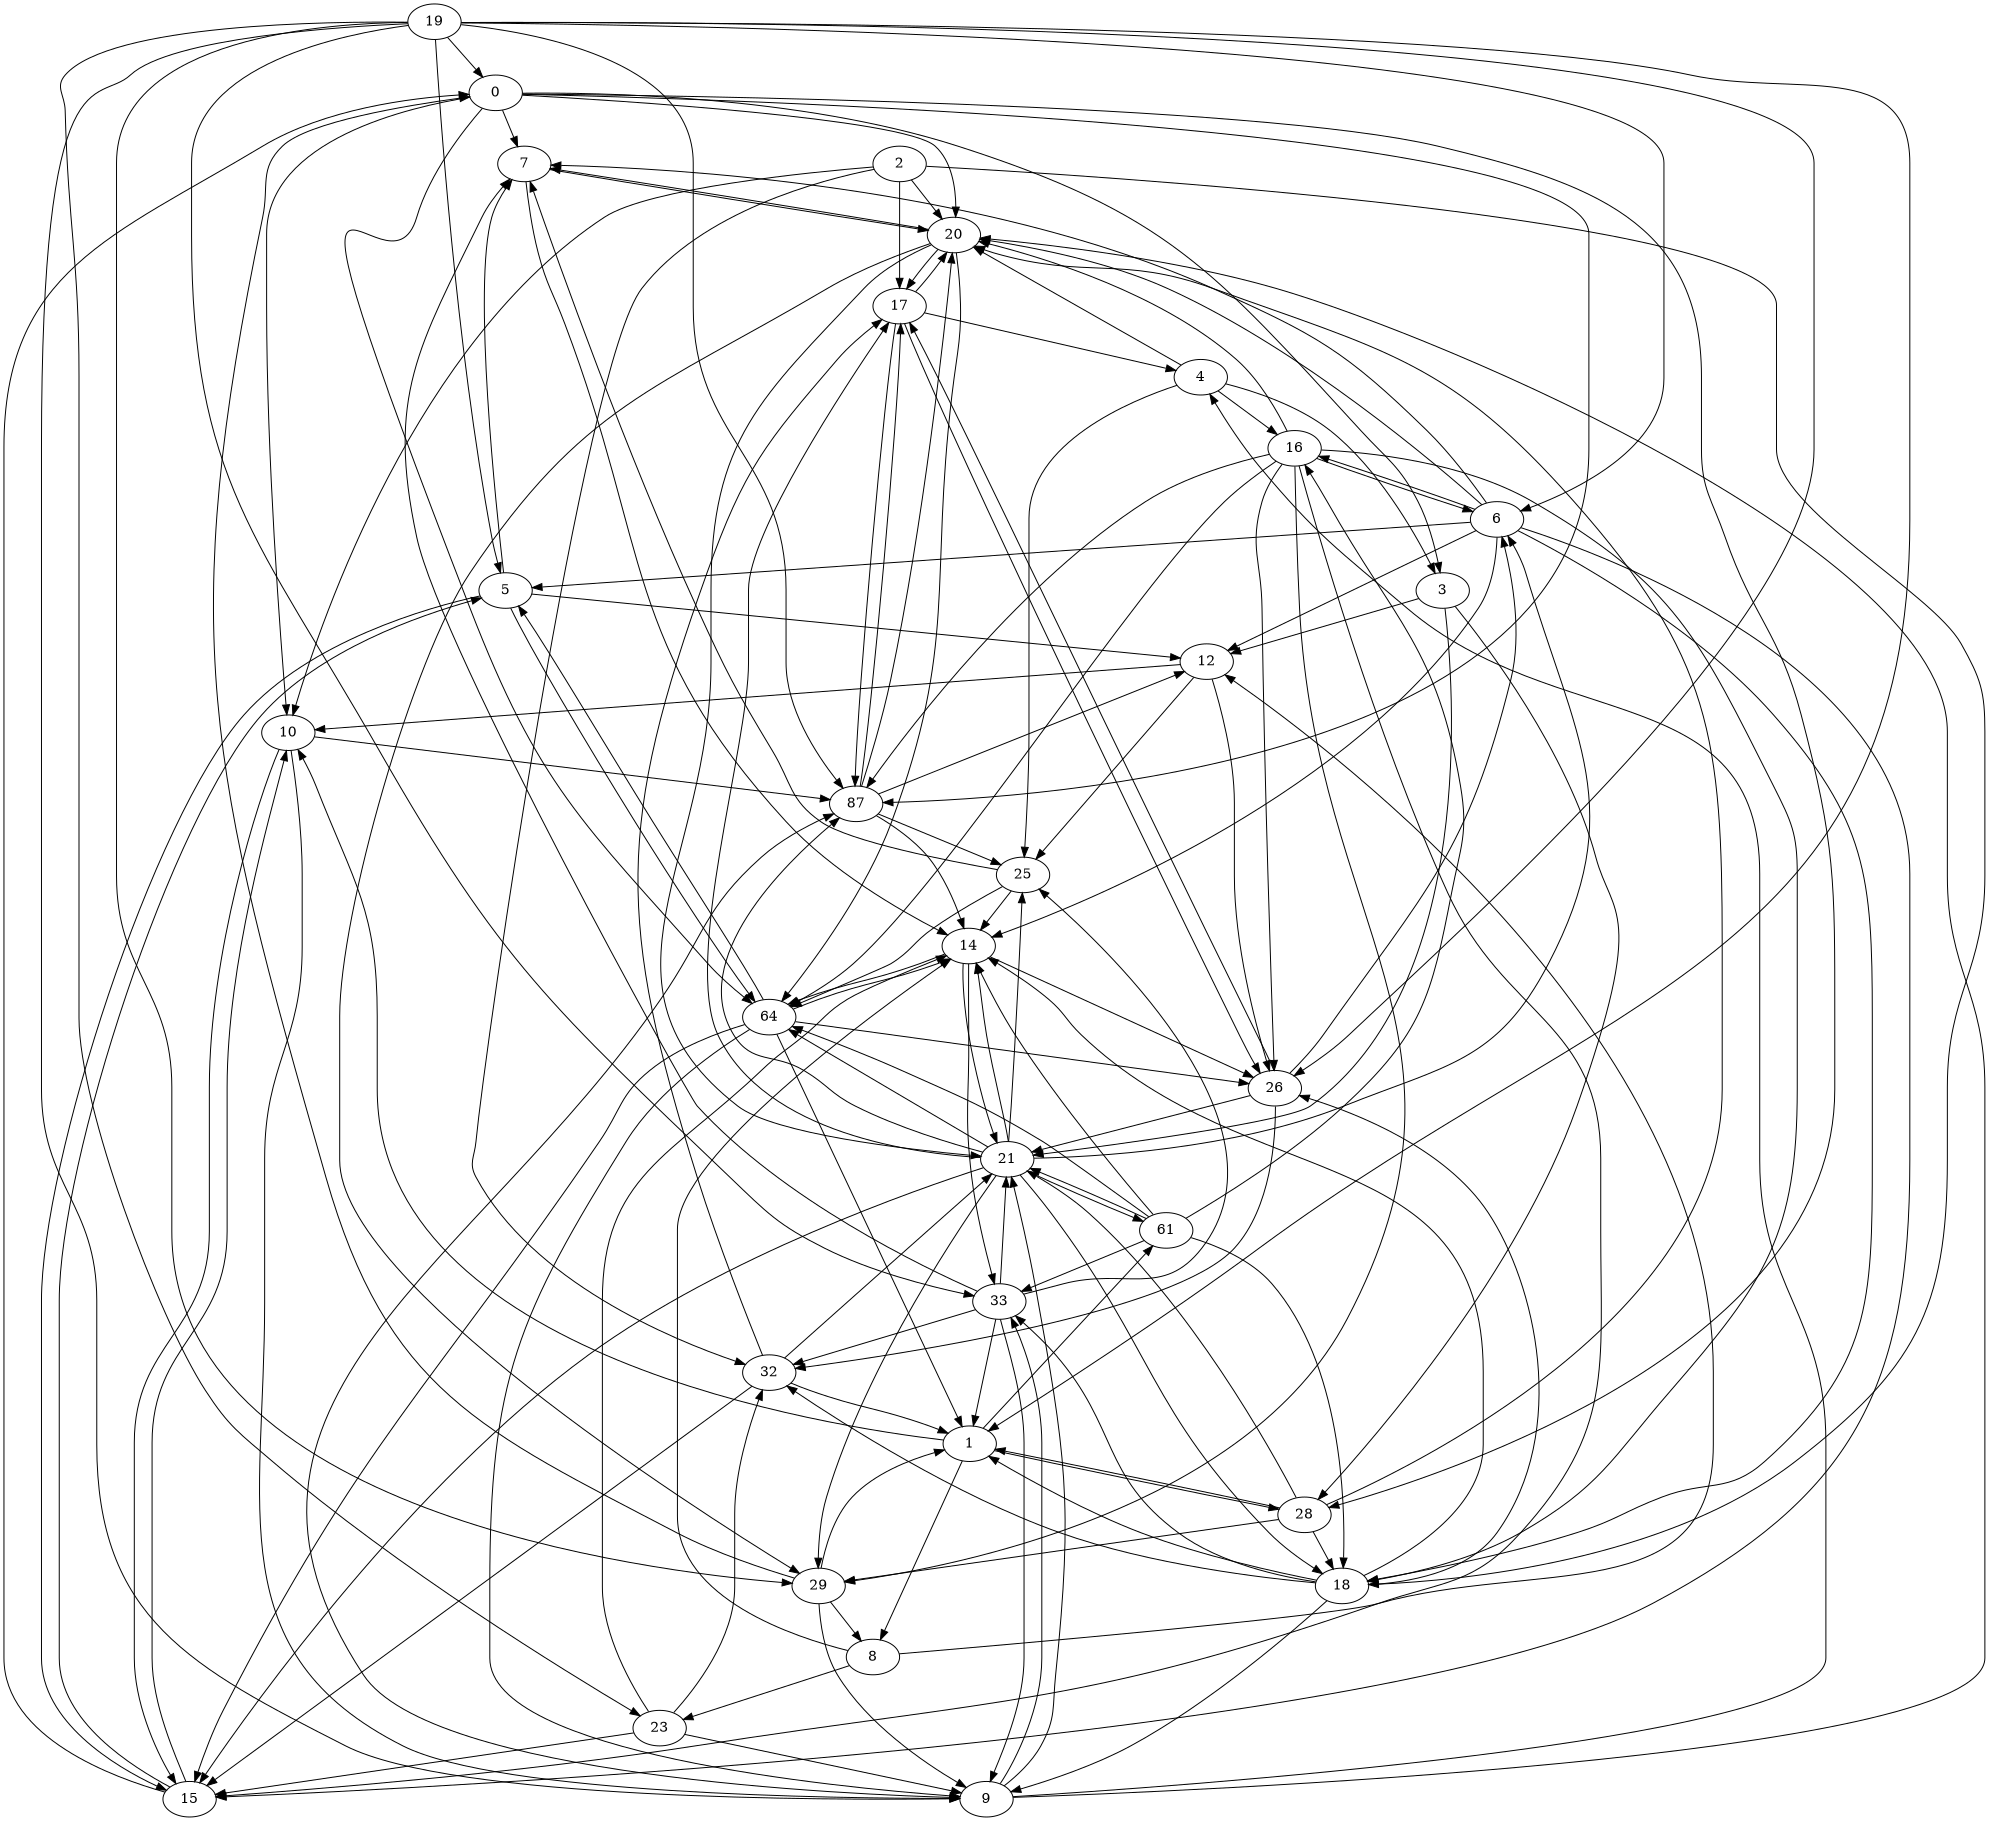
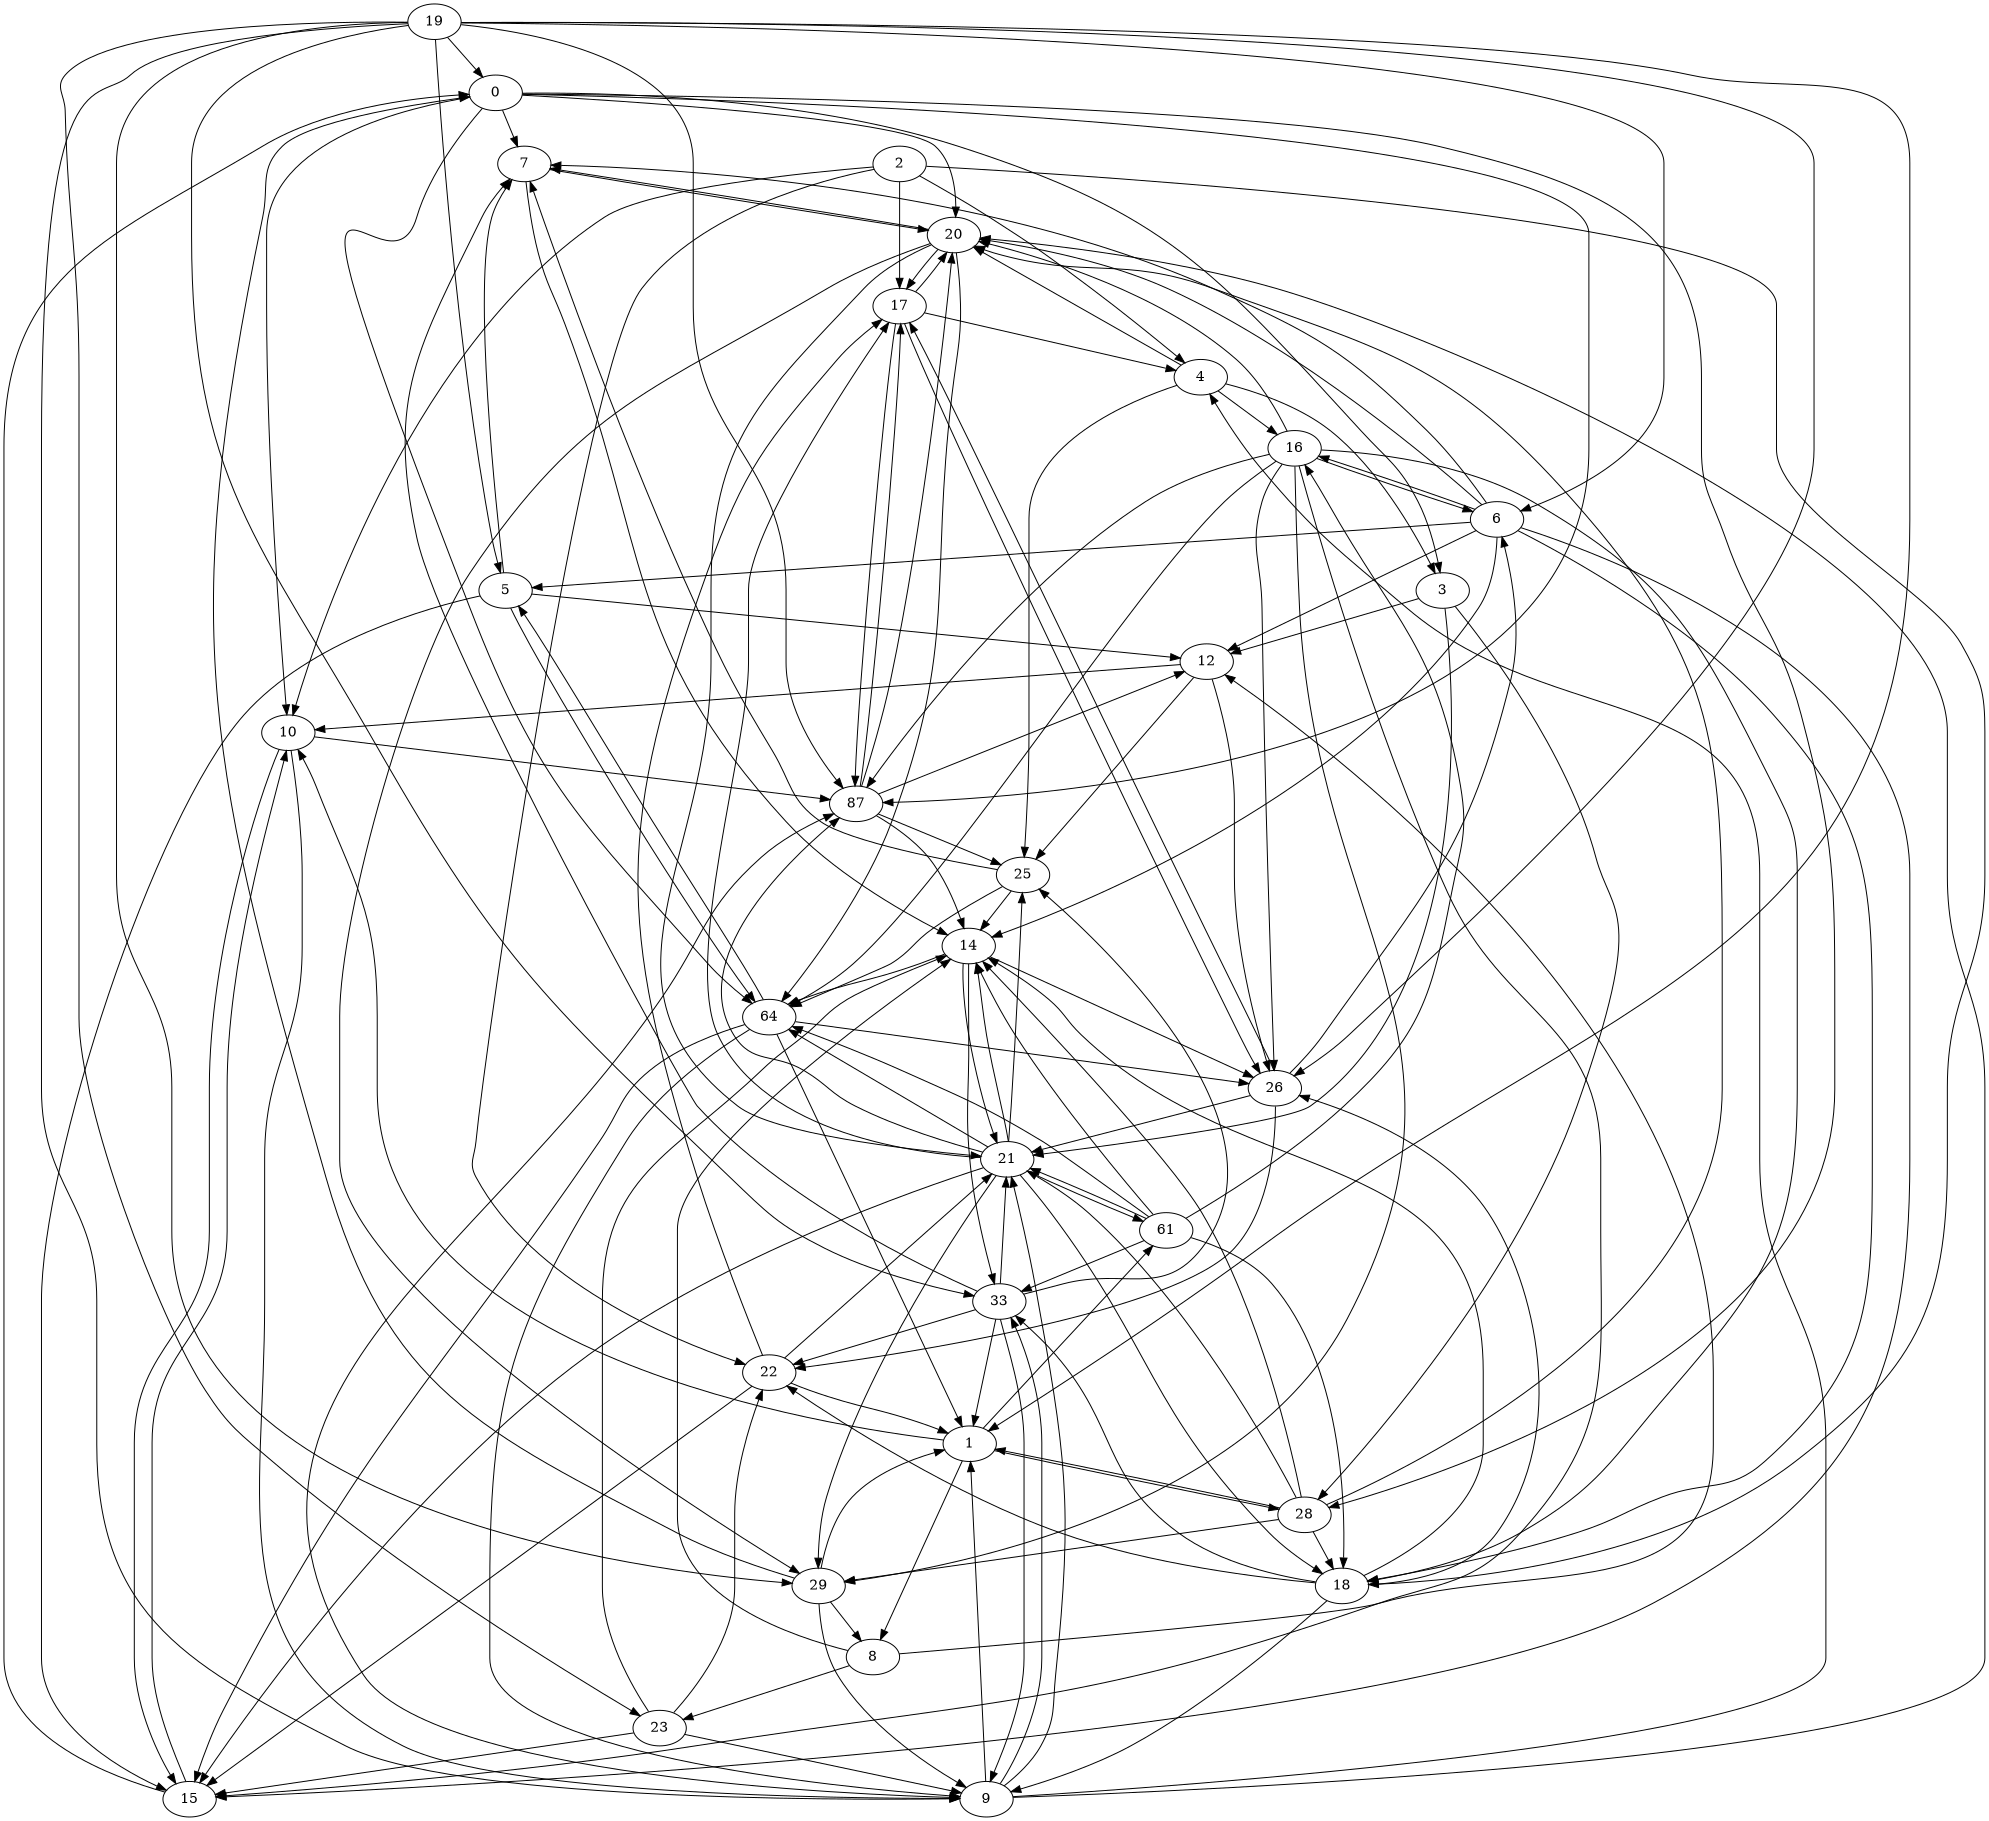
edge "2" -> "20": now "2" -> "4"
edge "64" -> "14": now "28" -> "14"
edge "21" -> "6": removed
edge "15" -> "5": removed
node "32": label "32" -> "22"
edge "18" -> "1": now "9" -> "1"
